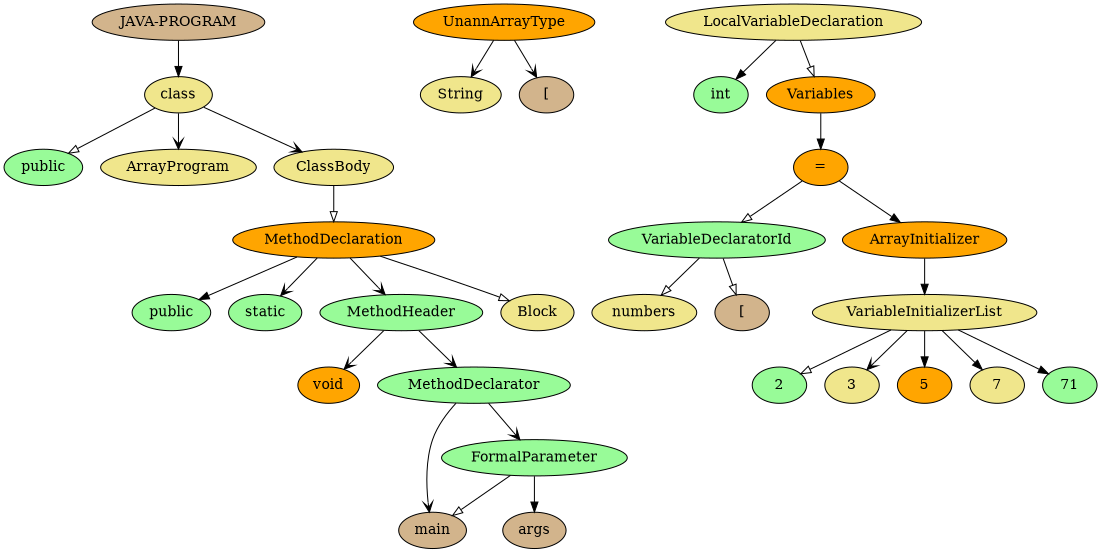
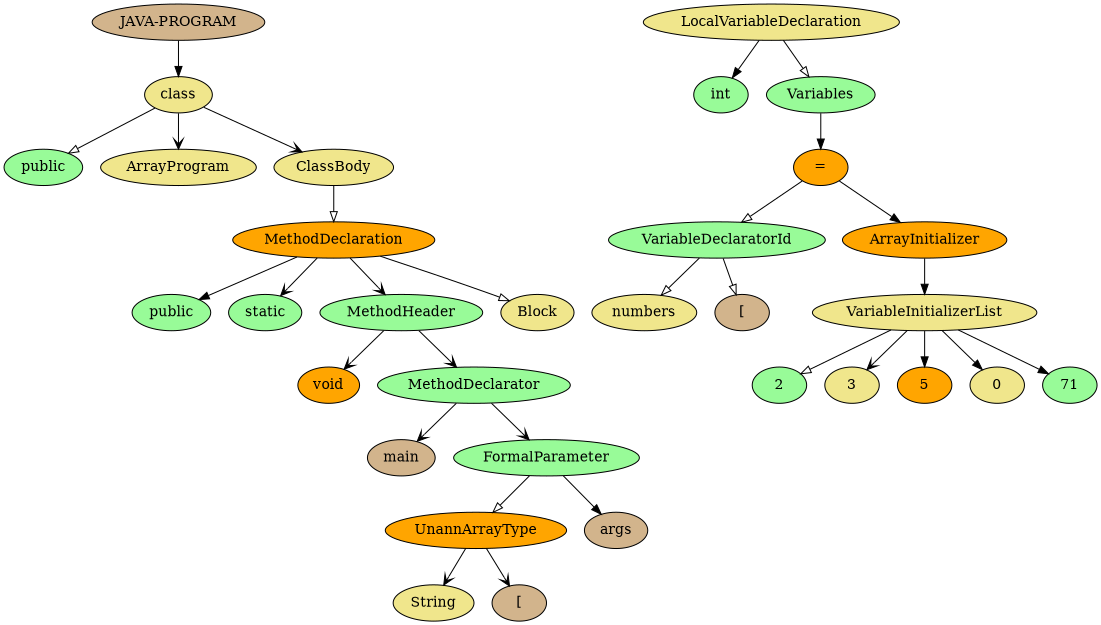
node "Variables": fillcolor orange -> palegreen
node "7": label "7" -> "0"
edge "FormalParameter" -> "main": now "FormalParameter" -> "UnannArrayType"
